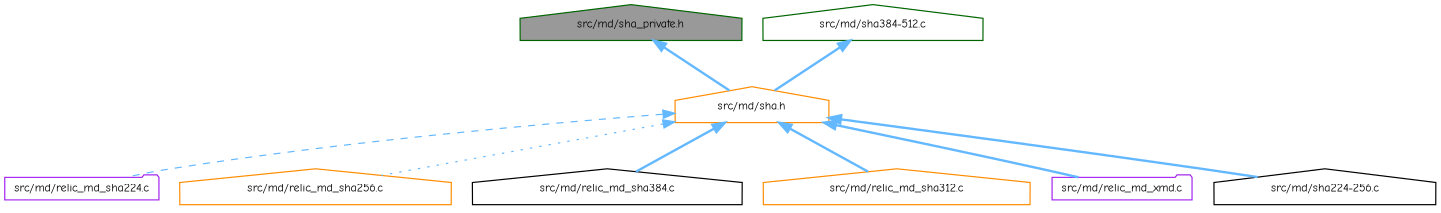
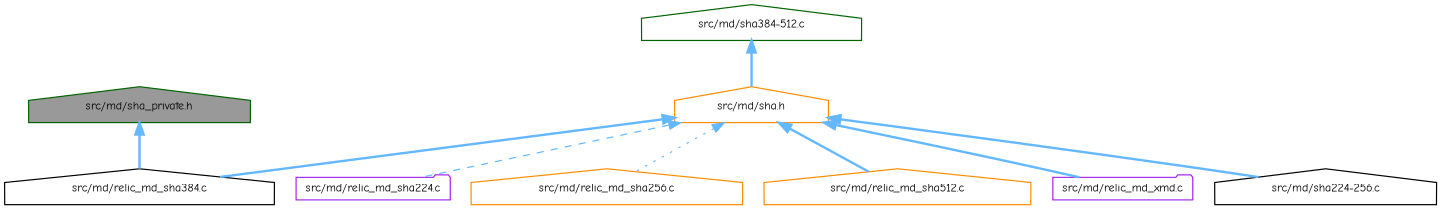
edge "src/md/sha.h" -> "src/md/sha_private.h": now "src/md/relic_md_sha384.c" -> "src/md/sha_private.h"
node "src/md/relic_md_sha312.c": label "src/md/relic_md_sha312.c" -> "src/md/relic_md_sha512.c"
